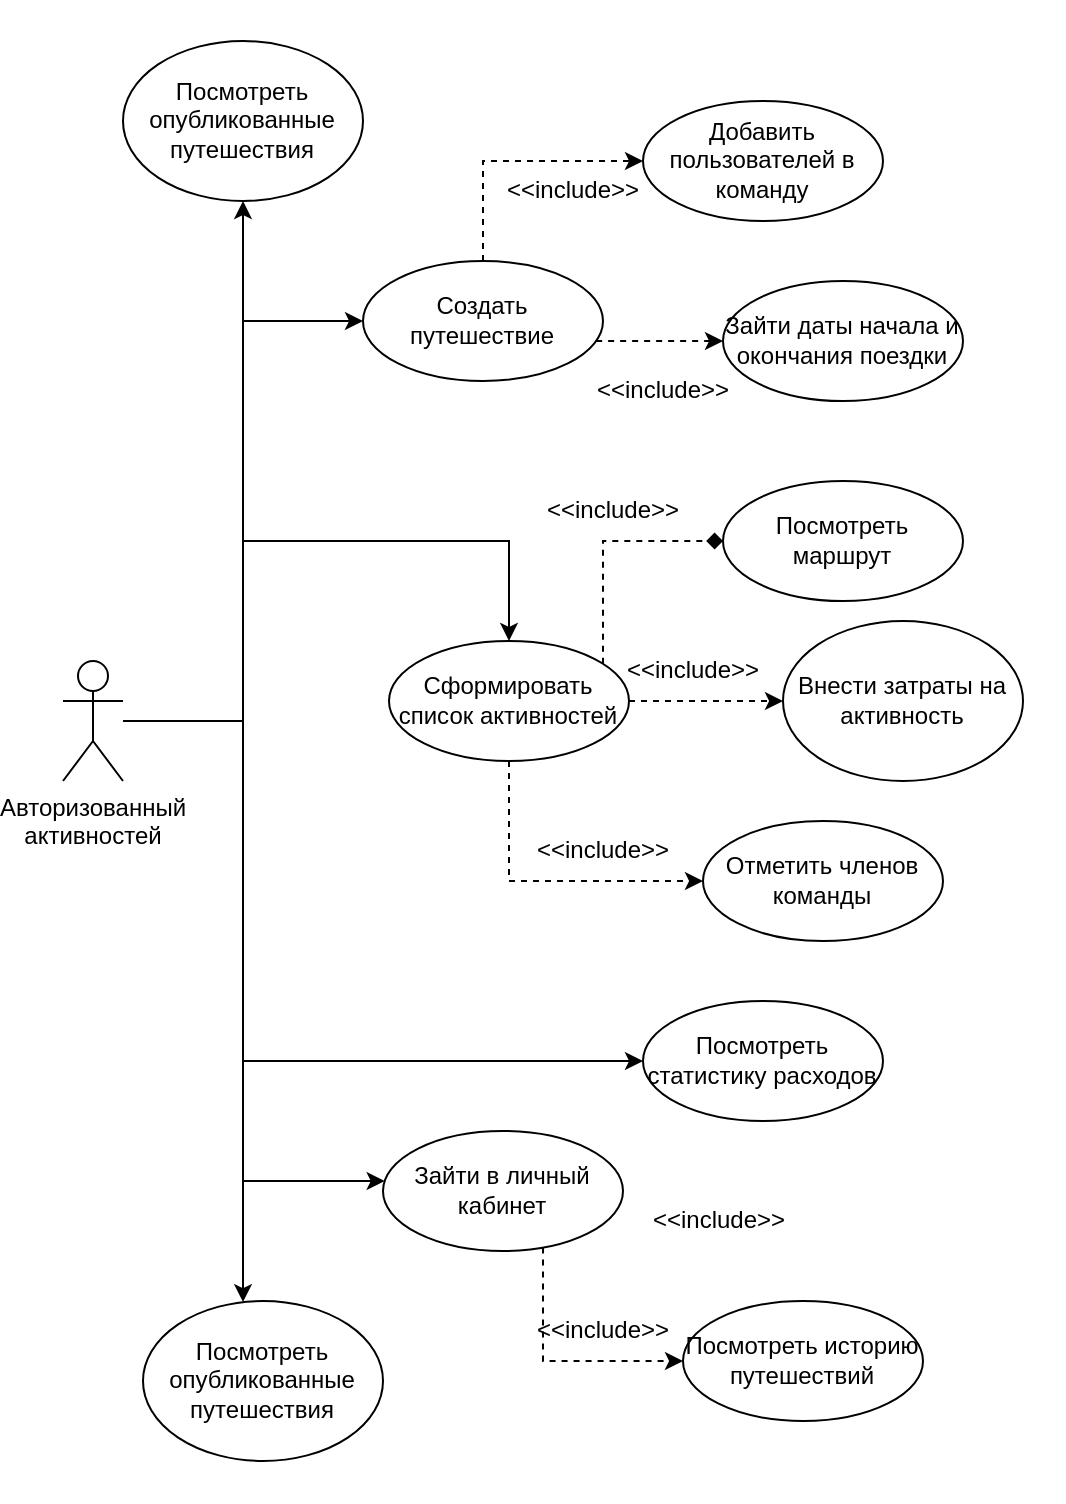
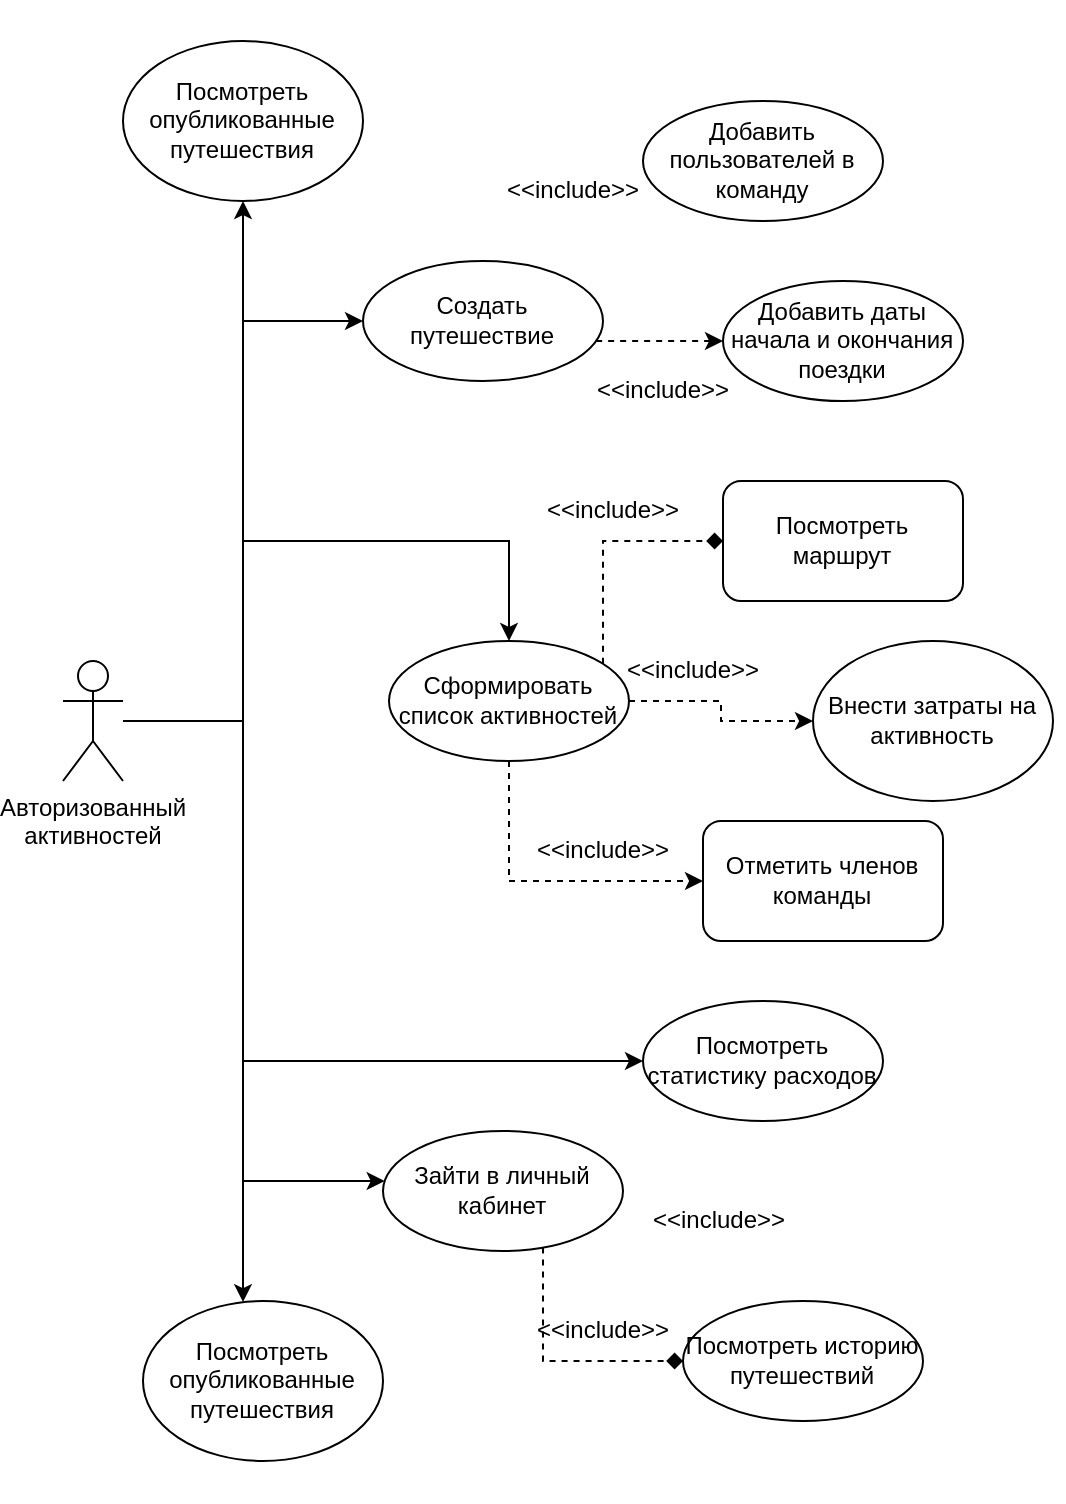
edge "Создать путешествие" -> "Добавить пользователей в команду": removed
node "Зайти даты начала и окончания поездки": label "Зайти даты начала и окончания поездки" -> "Добавить даты начала и окончания поездки"
node "Посмотреть маршрут": shape ellipse -> rounded rectangle
node "Внести затраты на активность": moved (903, 701) -> (933, 721)
node "Отметить членов команды": shape ellipse -> rounded rectangle
edge "Зайти в личный кабинет" -> "Посмотреть историю путешествий": arrowhead classic -> diamond
